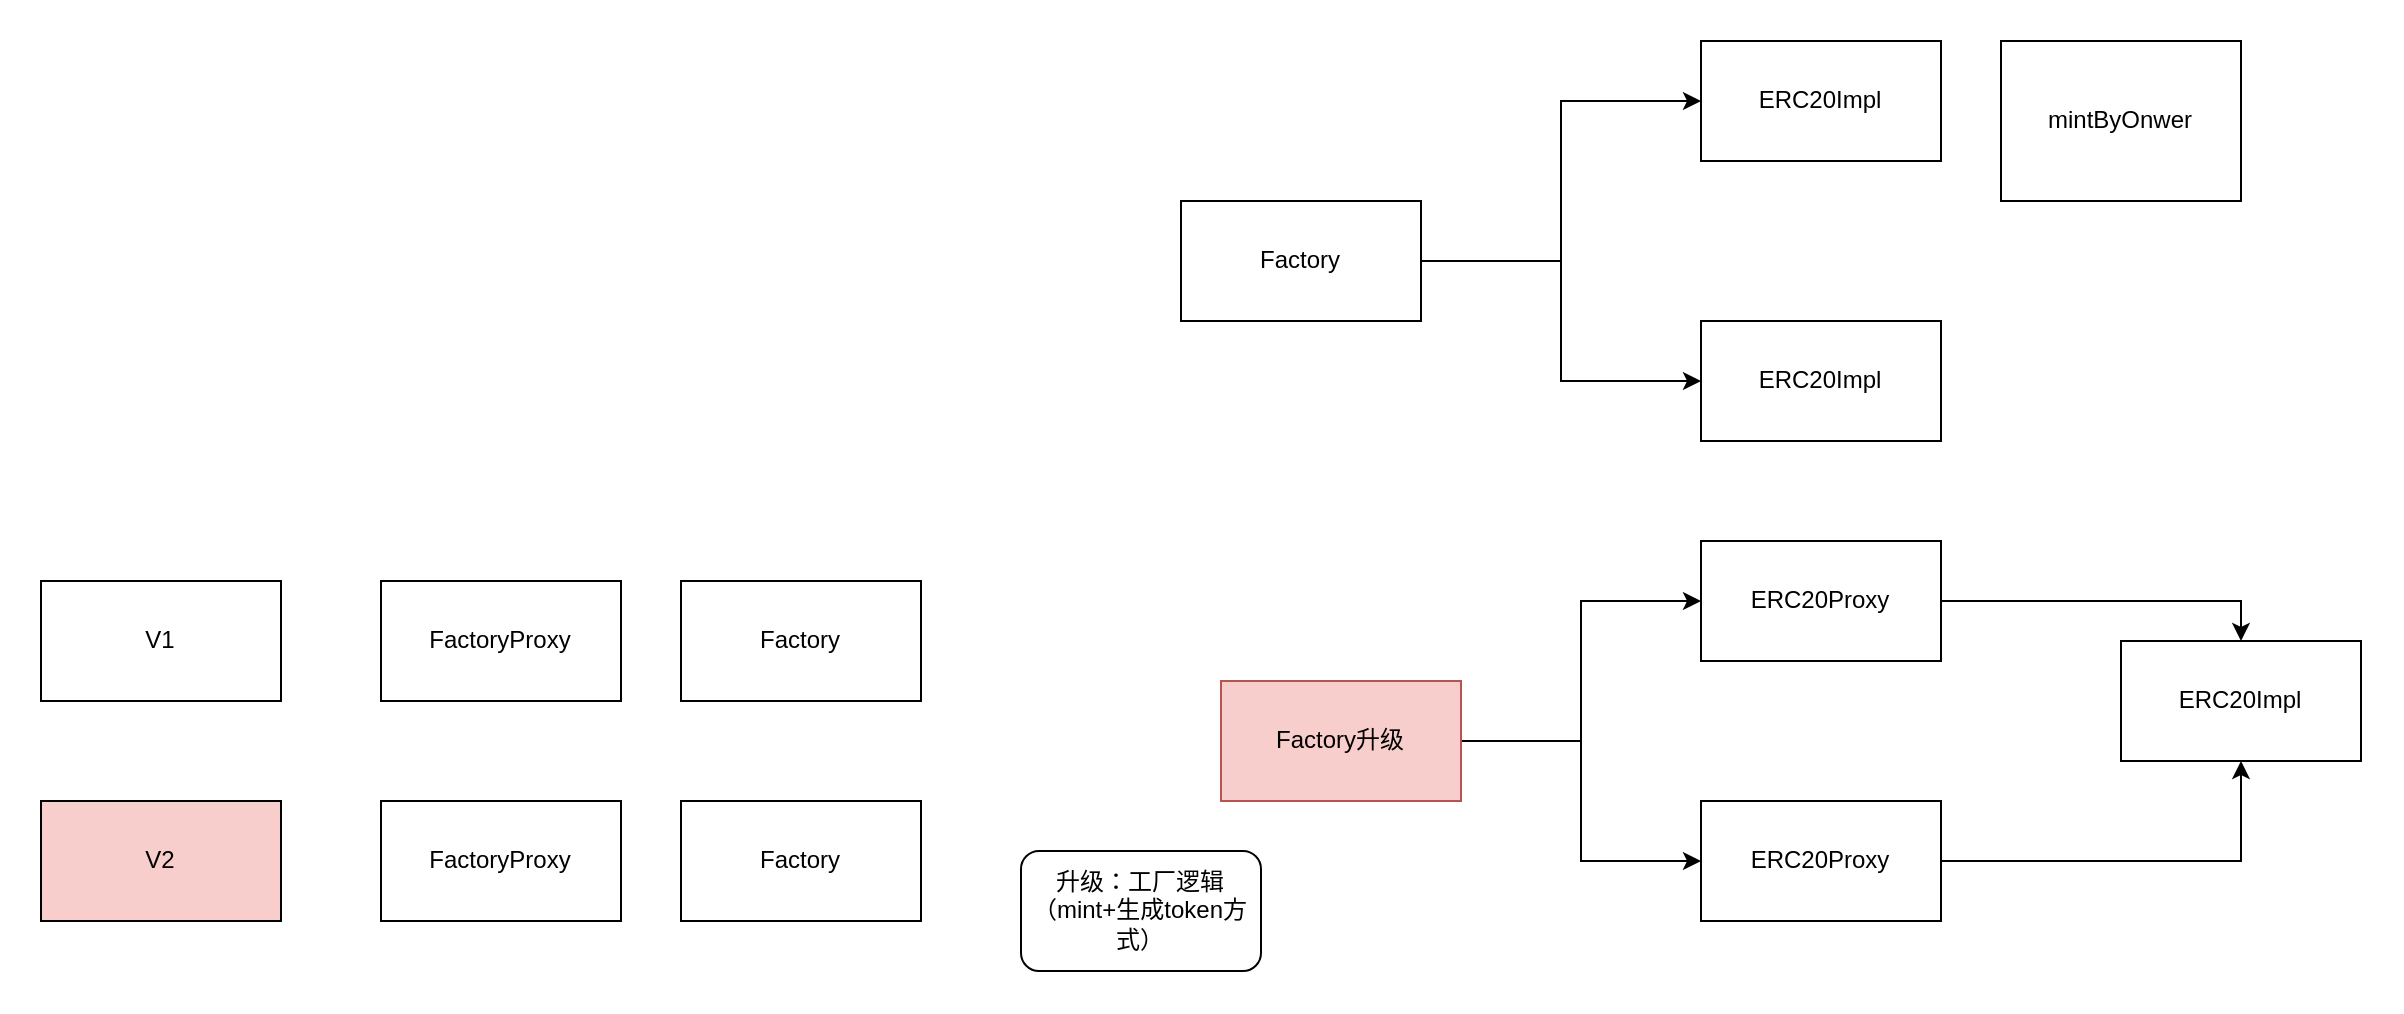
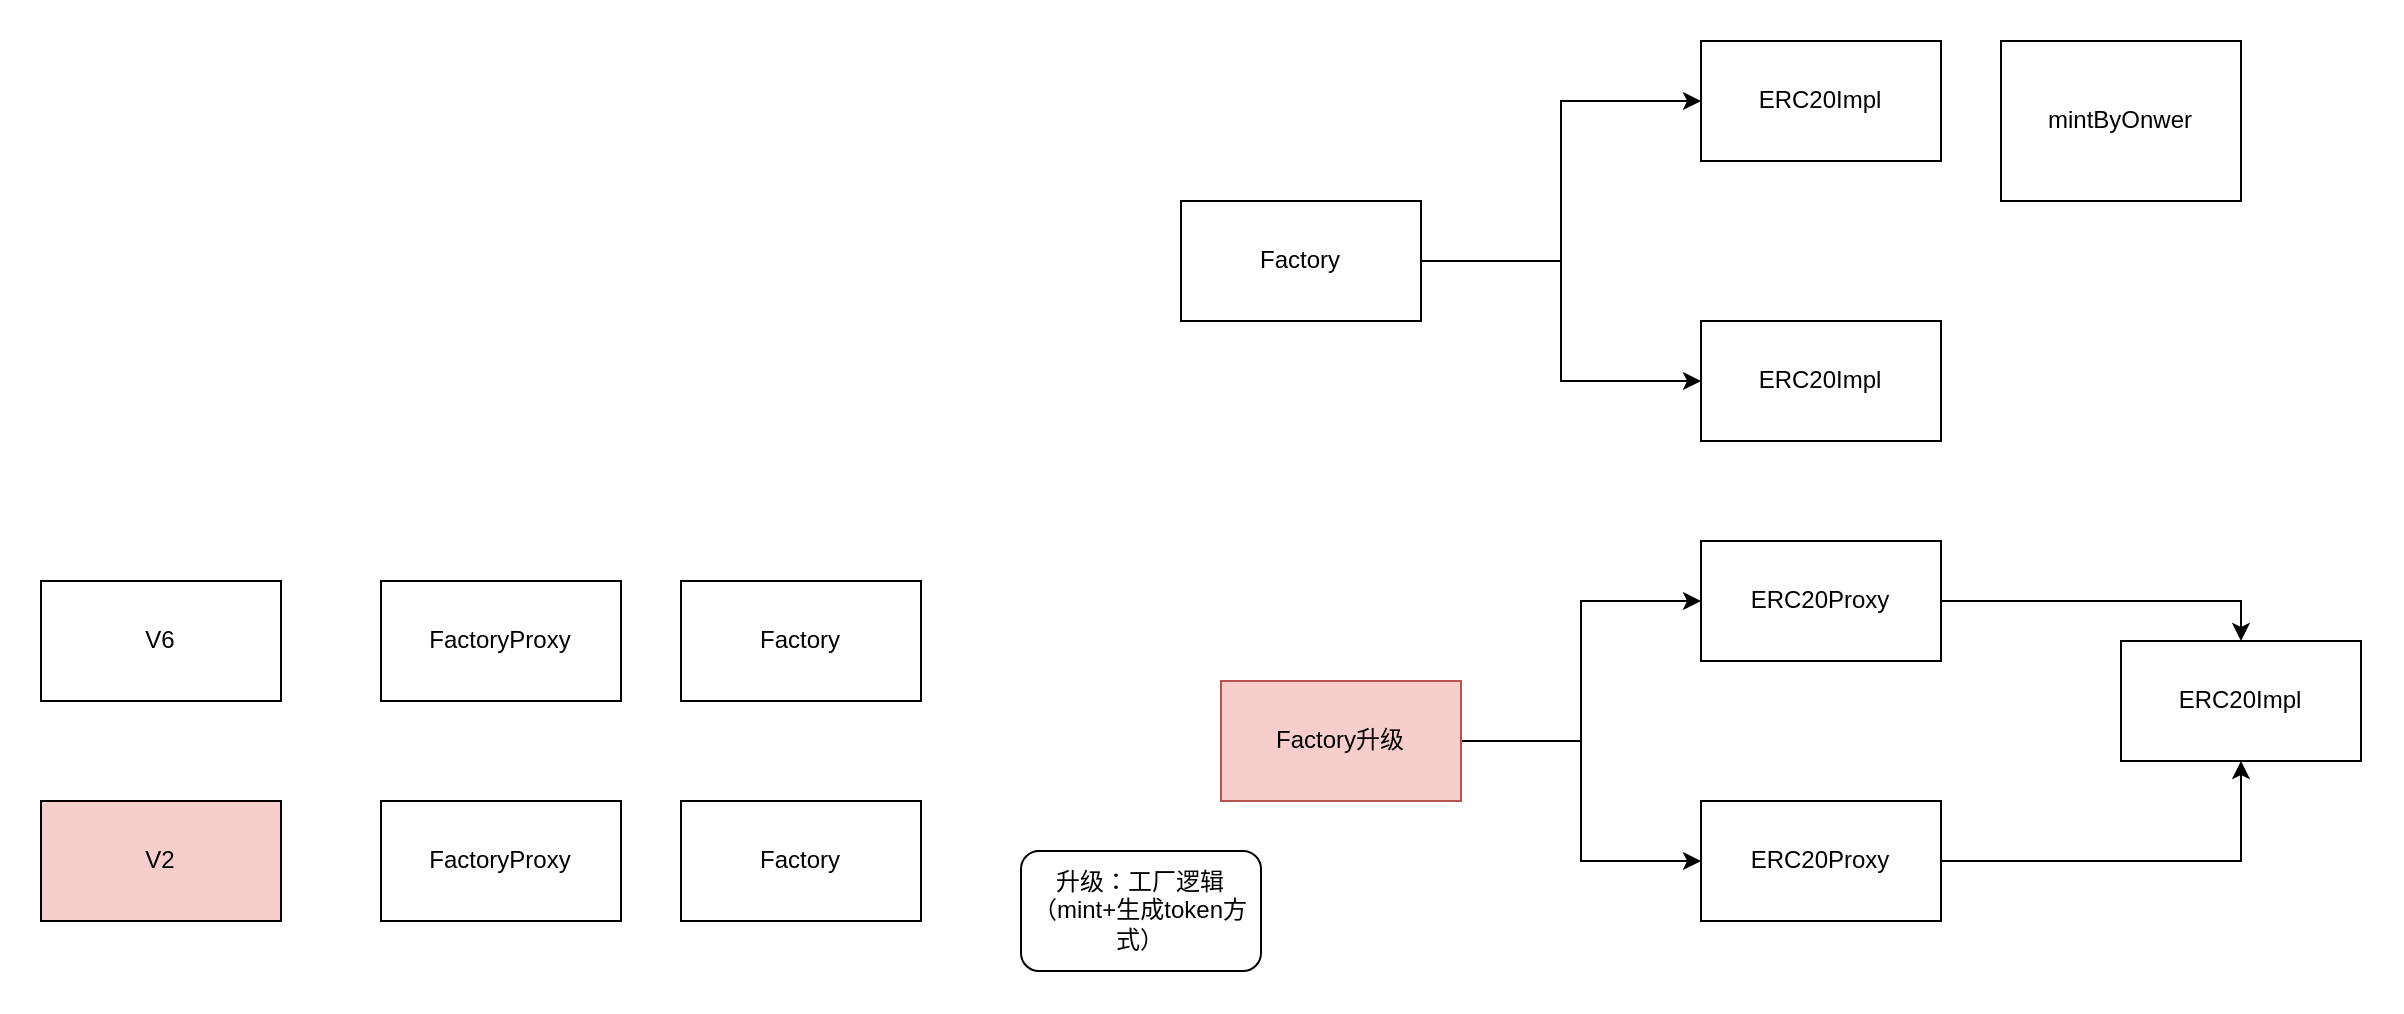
node "V1": label "V1" -> "V6"
